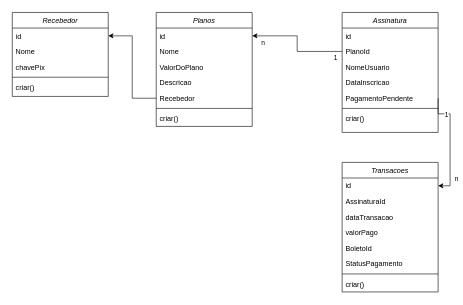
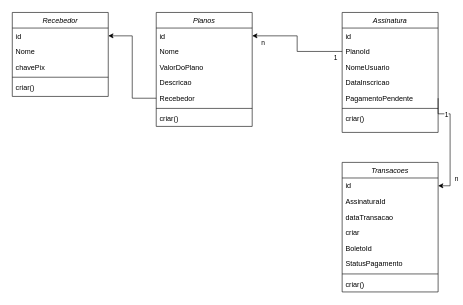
node "valorPago": label "valorPago" -> "criar"
